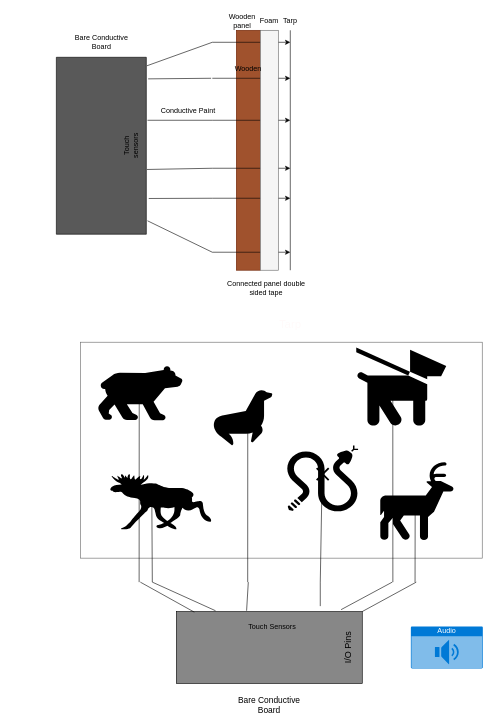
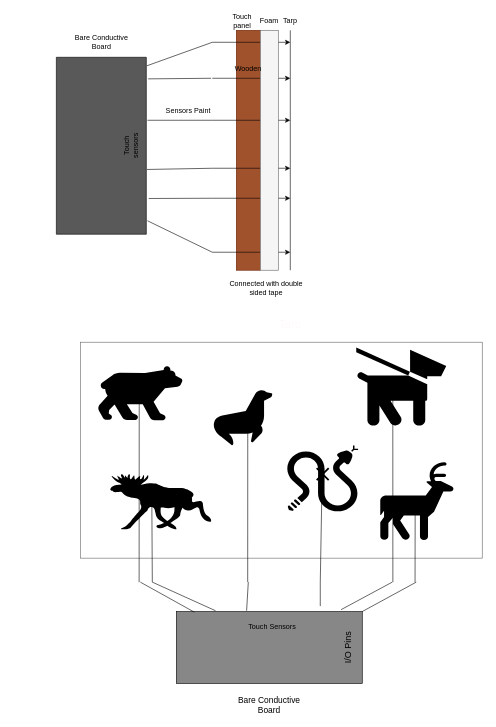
node "Wooden panel": label "Wooden panel" -> "Touch panel"
node "Conductive Paint": label "Conductive Paint" -> "Sensors Paint"
node "Connected panel double sided tape": label "Connected panel double sided tape" -> "Connected with double sided tape"
node "Audio": removed
